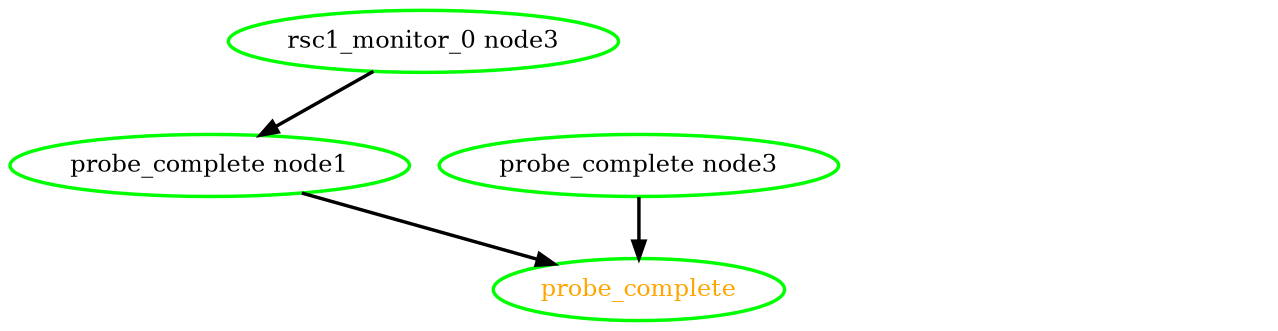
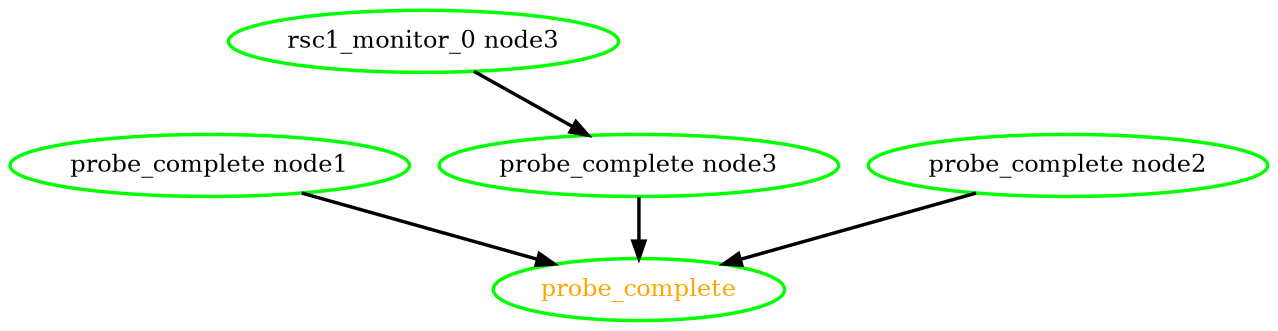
edge "rsc1_monitor_0 node3" -> "probe_complete node1": now "rsc1_monitor_0 node3" -> "probe_complete node3"
node "probe_complete node2": added
